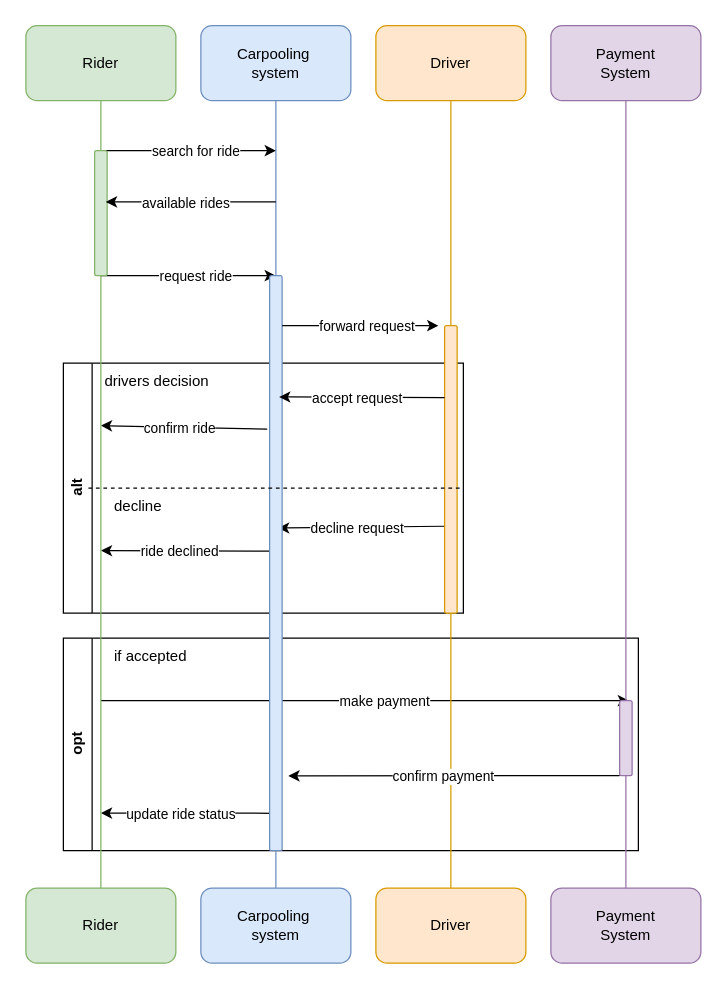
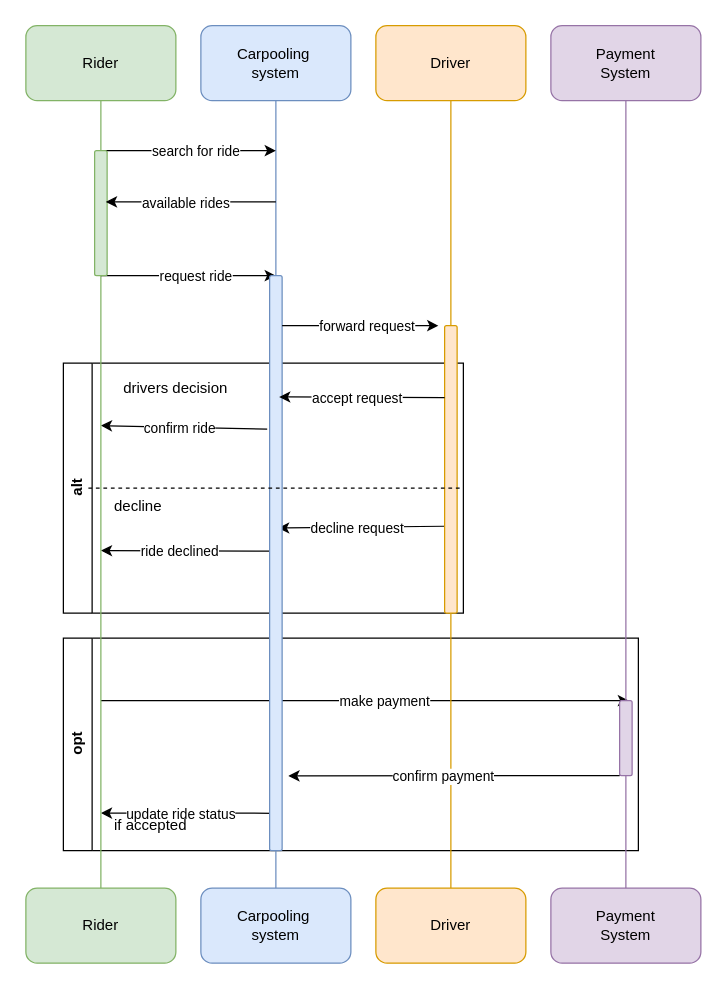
node "drivers decision": moved (157, 382) -> (176, 388)
node "if accepted": moved (151, 657) -> (151, 826)
